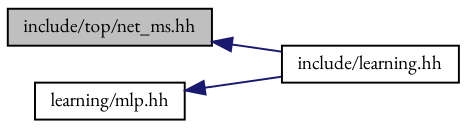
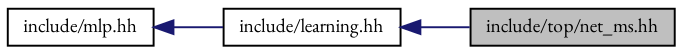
edge "include/learning.hh" -> "include/top/net_ms.hh": reversed
node "learning/mlp.hh": label "learning/mlp.hh" -> "include/mlp.hh"
